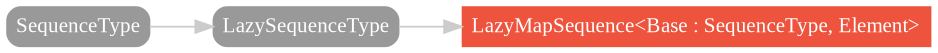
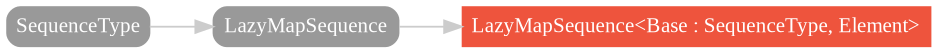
node "LazySequenceType": label "LazySequenceType" -> "LazyMapSequence"
